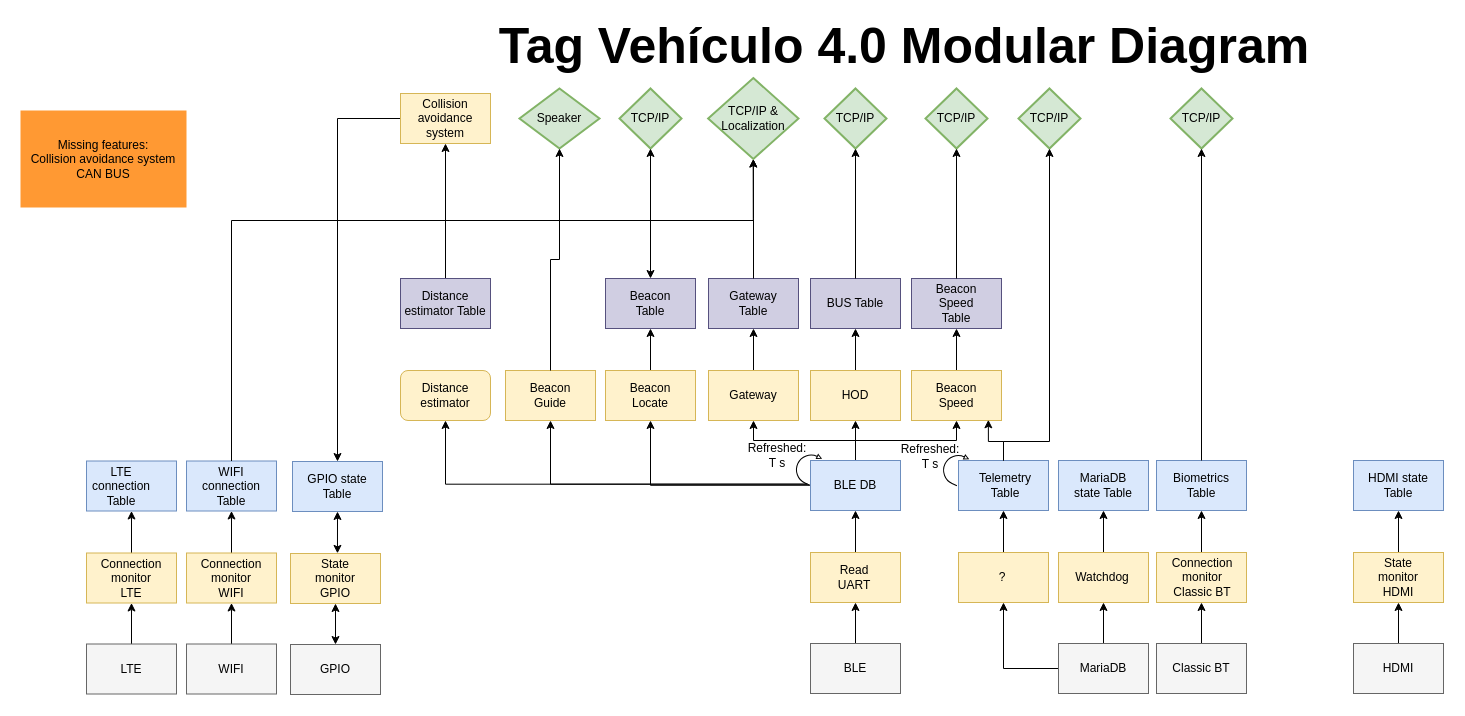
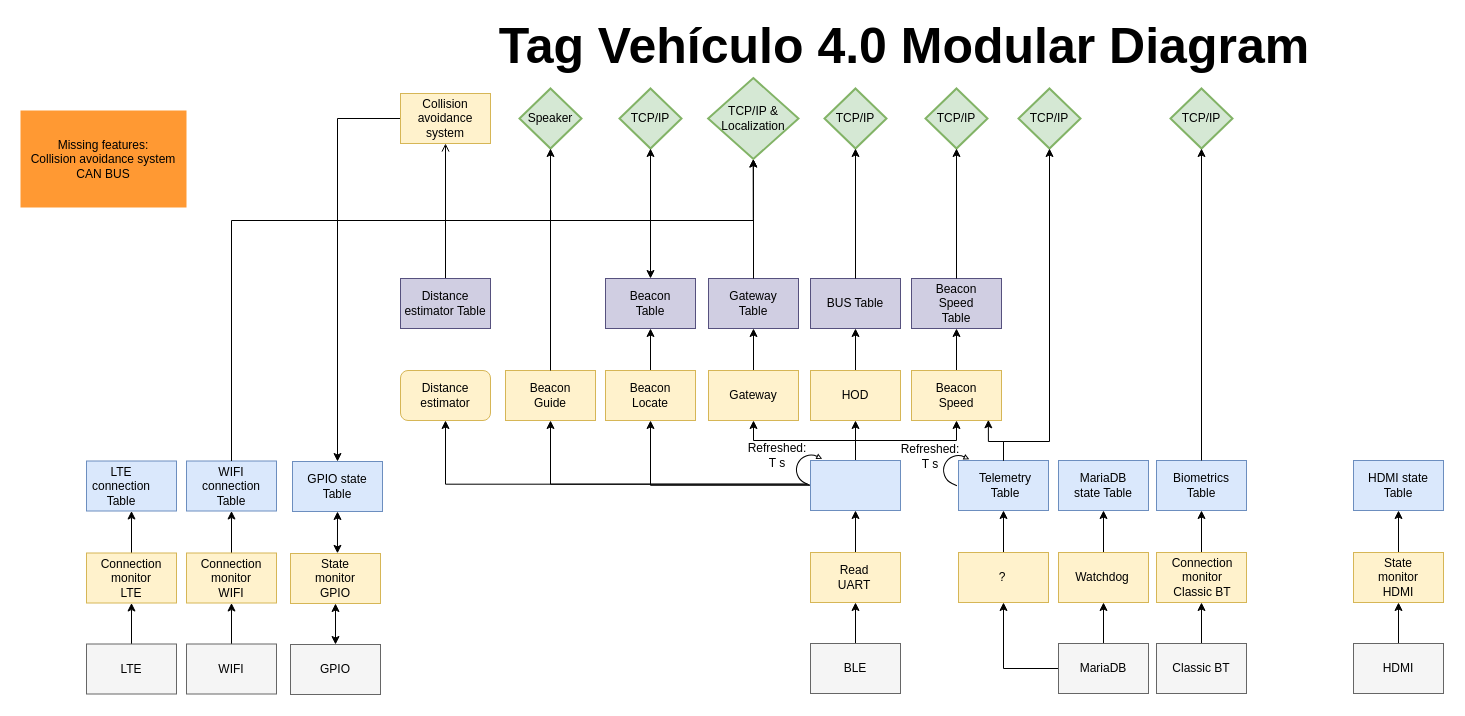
node "Speaker": size 80x60 -> 62x60
edge "Distance estimator Table" -> "Collision avoidance system": arrowhead classic -> open
node "BLE DB": removed
